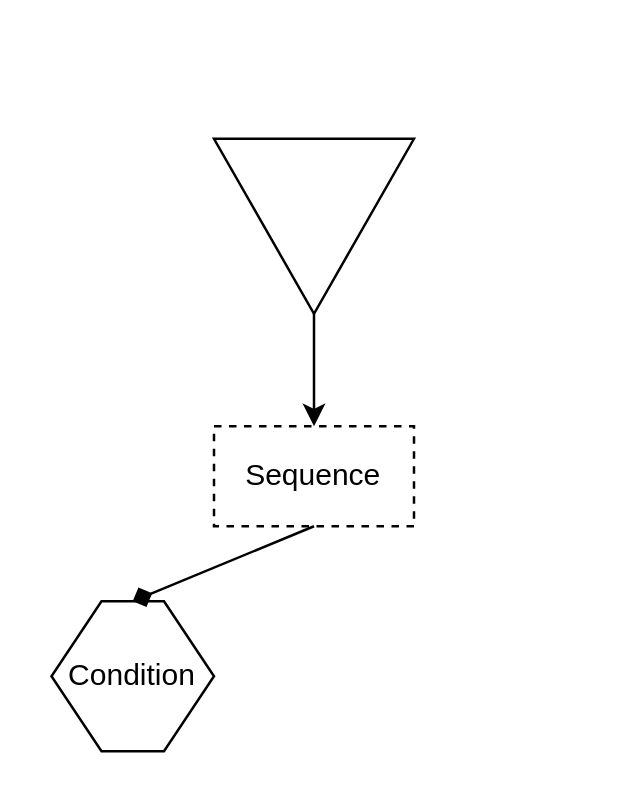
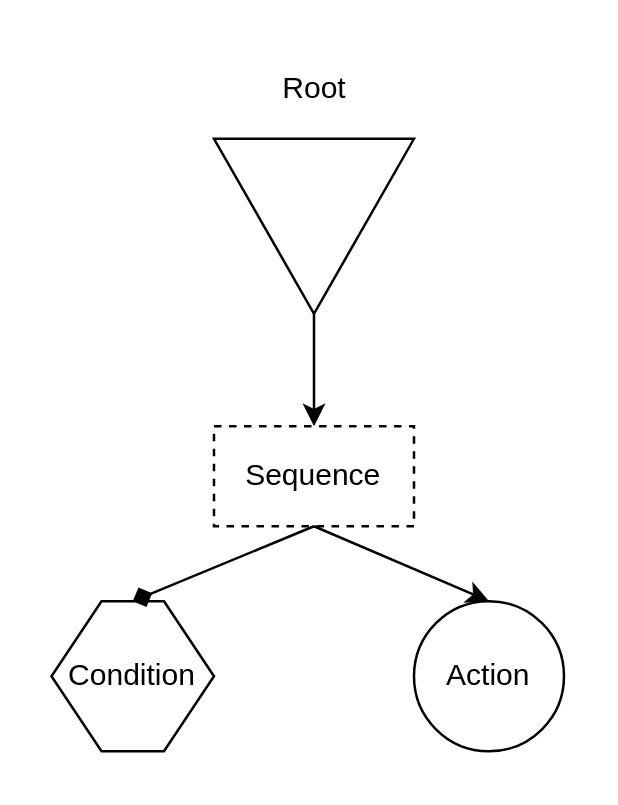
node "Root": added
edge "Sequence" -> "Action": added
node "Action": added
